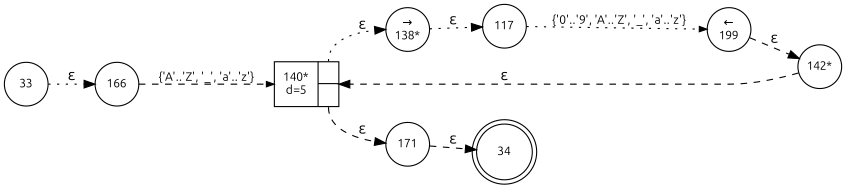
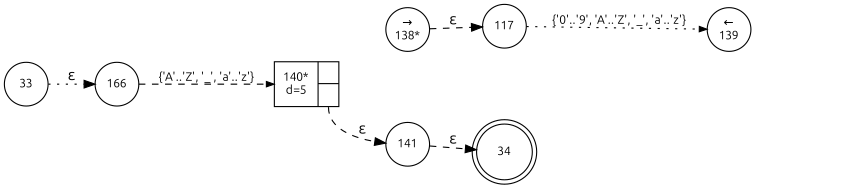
edge "→ 138*" -> "117": style dotted -> dashed
node "← 199": label "← 199" -> "← 139"
edge "140*" -> "→ 138*": removed, label "ε"
node "142*": removed
node "171": label "171" -> "141"
